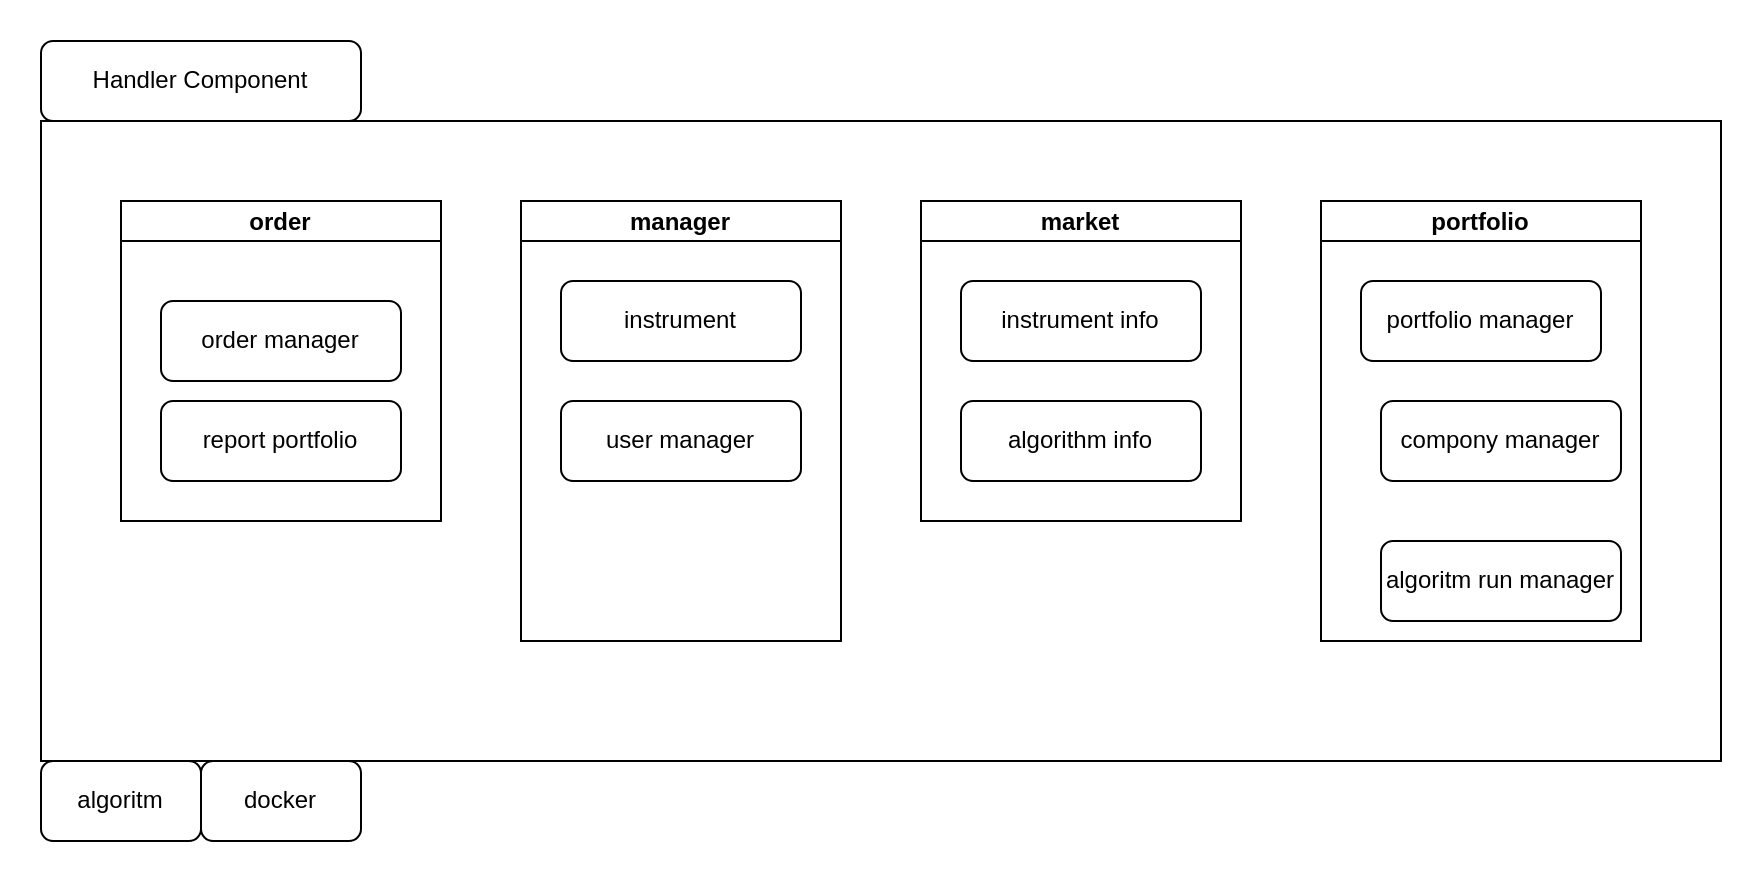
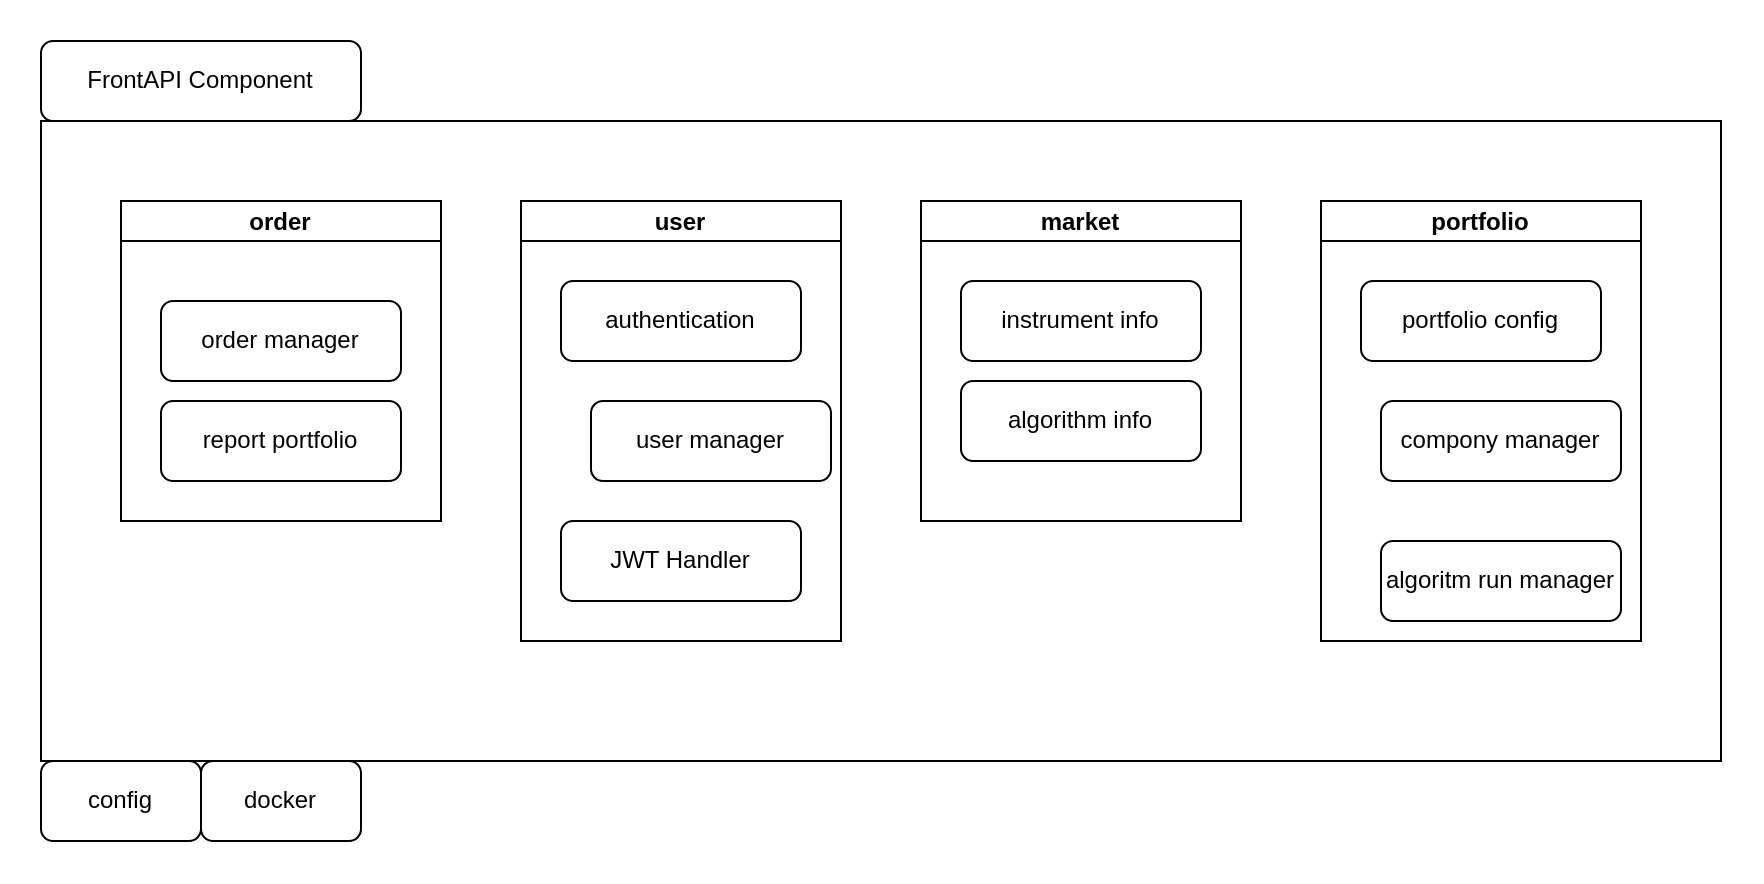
node "Handler Component": label "Handler Component" -> "FrontAPI Component"
node "manager": label "manager" -> "user"
node "instrument": label "instrument" -> "authentication"
node "portfolio manager": label "portfolio manager" -> "portfolio config"
node "user manager": moved (681, 441) -> (711, 441)
node "algorithm info": moved (1081, 441) -> (1081, 421)
node "JWT Handler": added
node "algoritm": label "algoritm" -> "config"
